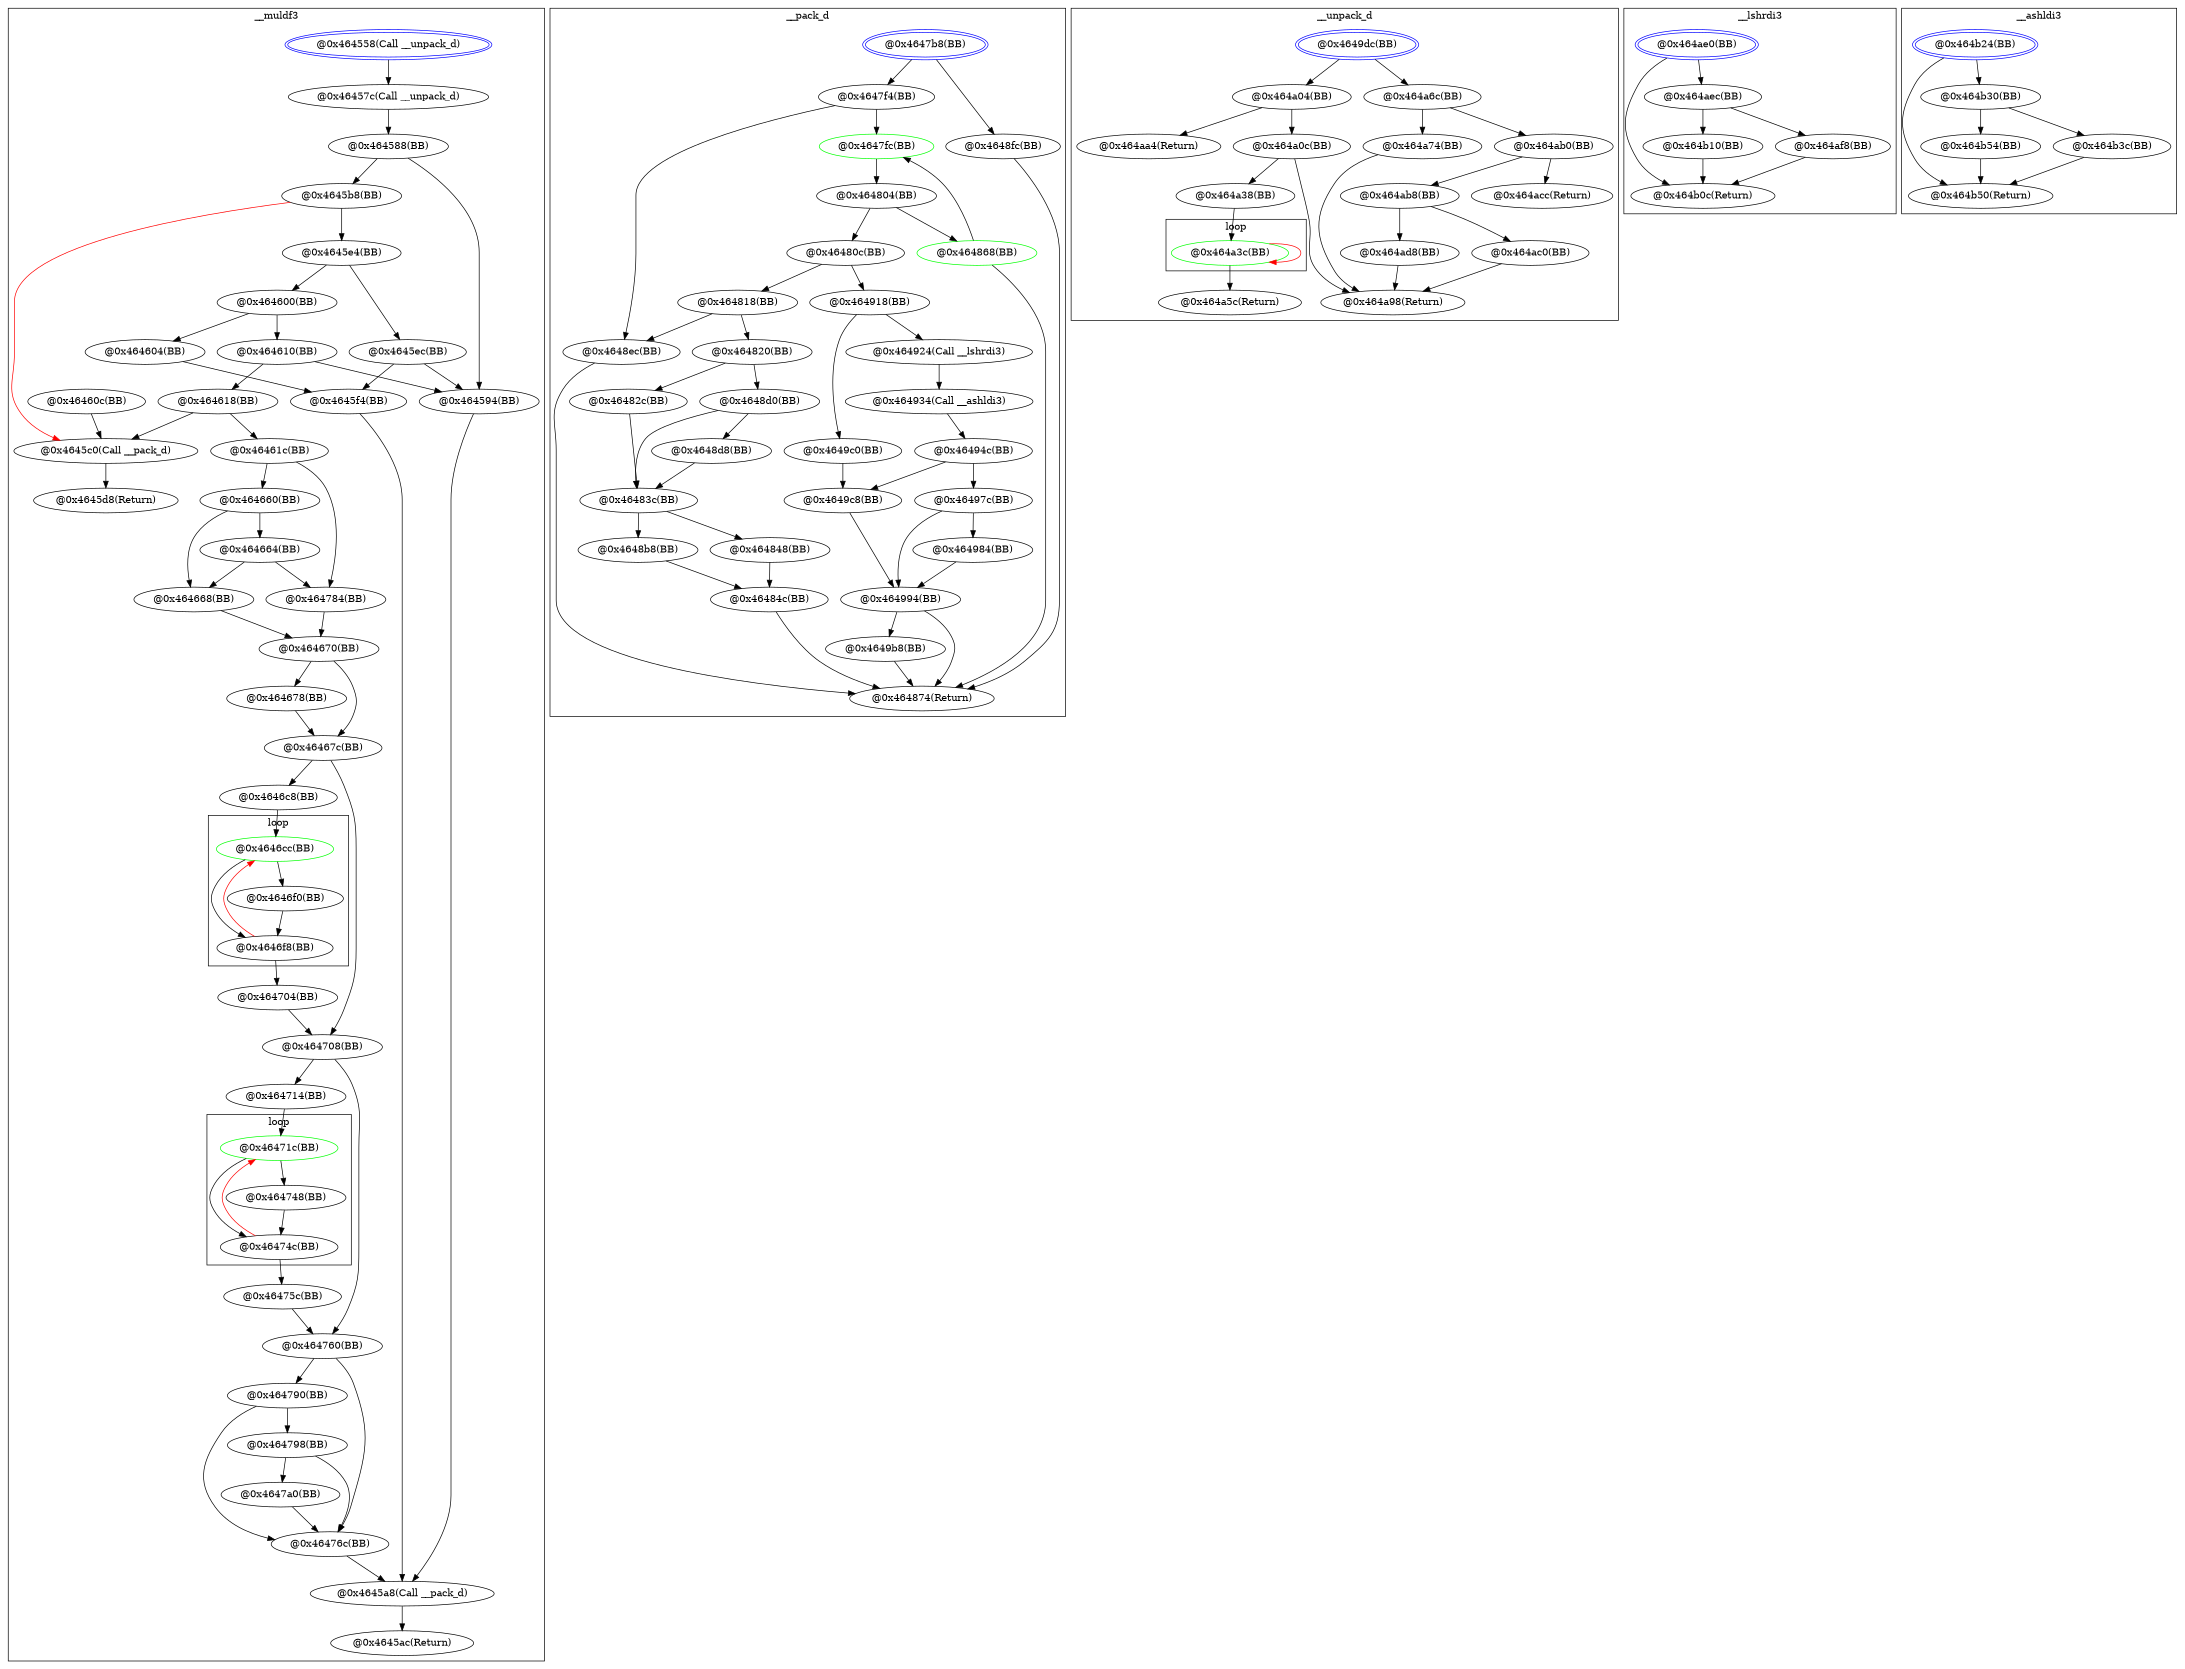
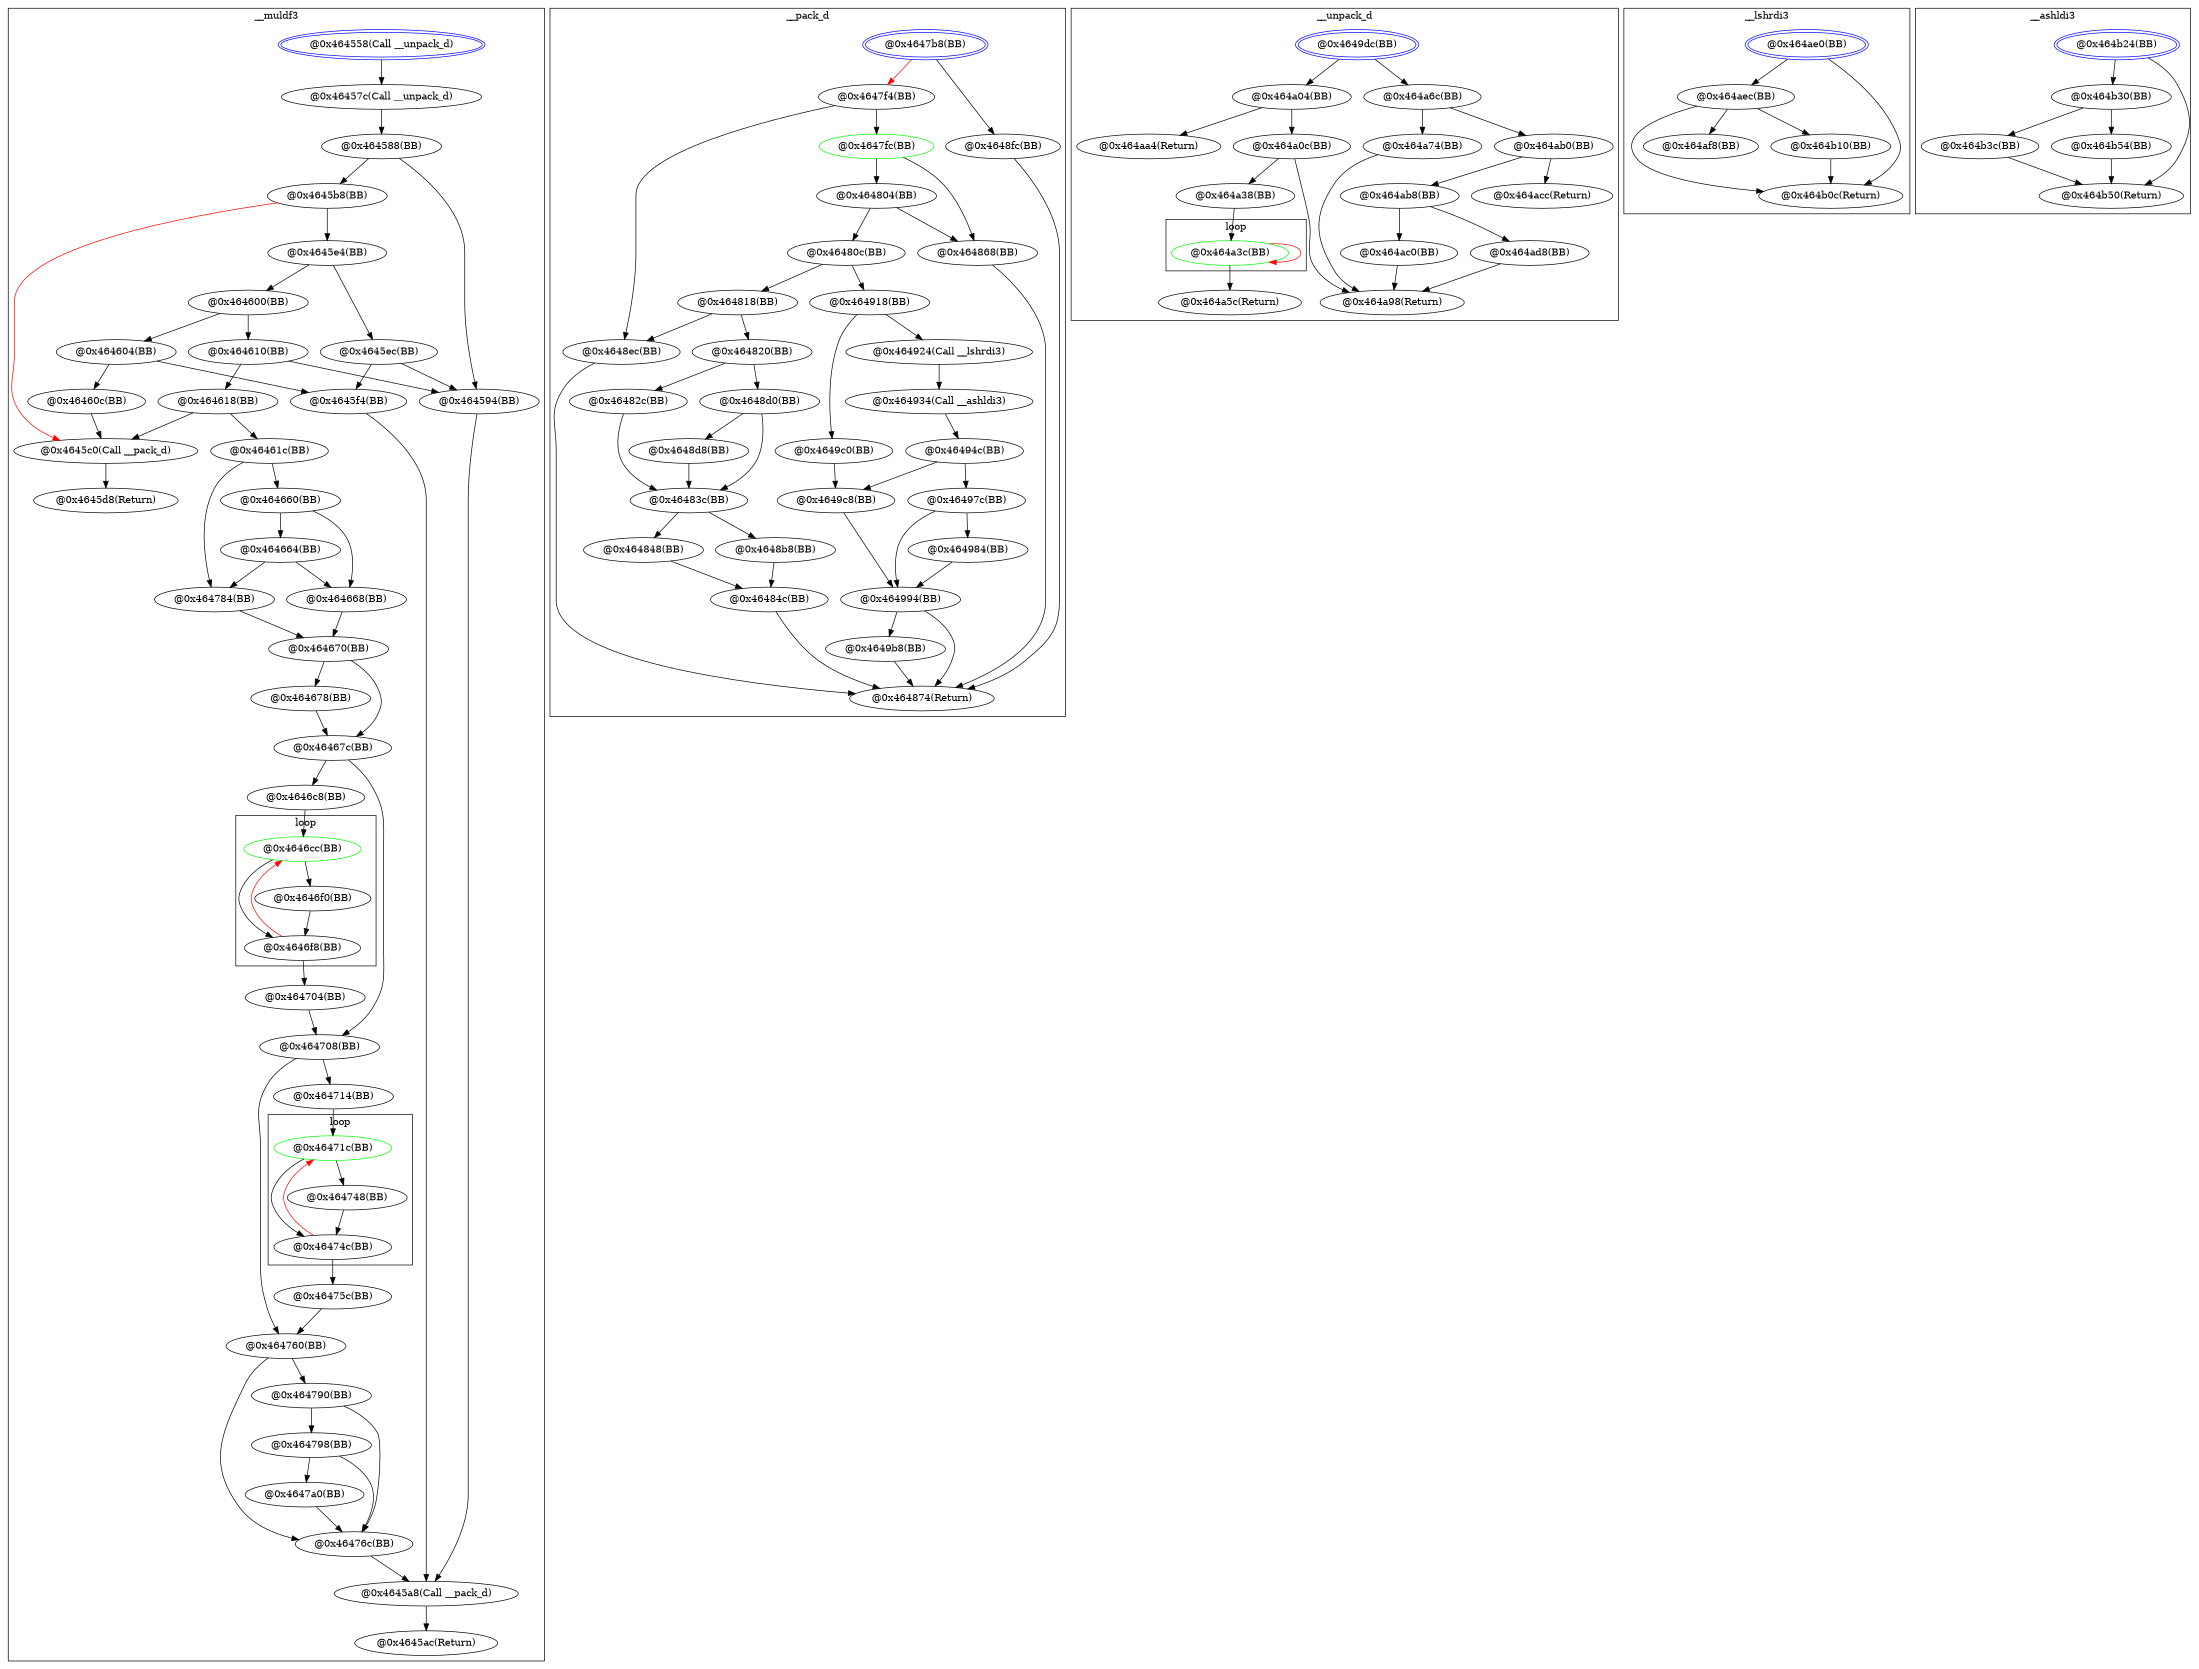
edge "@0x4647b8(BB)" -> "@0x4647f4(BB)": color black -> red
edge "@0x464af8(BB)" -> "@0x464b0c(Return)": now "@0x464aec(BB)" -> "@0x464b0c(Return)"
edge "@0x464868(BB)" -> "@0x4647fc(BB)": reversed
node "@0x464868(BB)": color green -> black
edge "@0x464604(BB)" -> "@0x46460c(BB)": added
